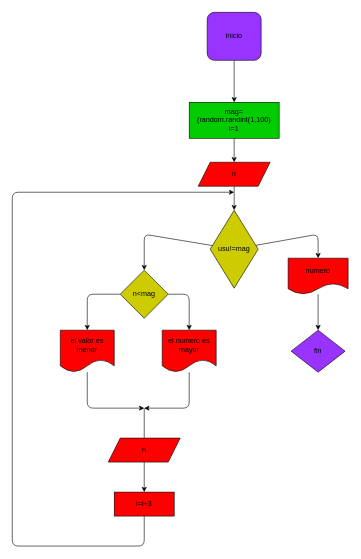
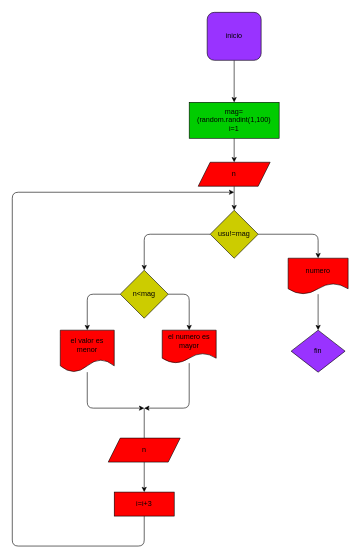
node "usu!=mag": size 48x78 -> 48x48
node "el numero es mayor": size 54x42 -> 54x33
